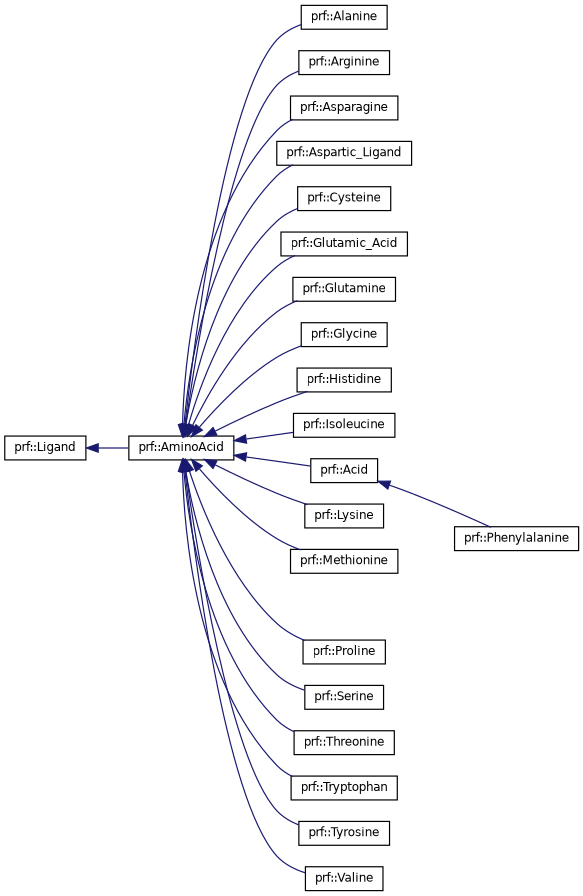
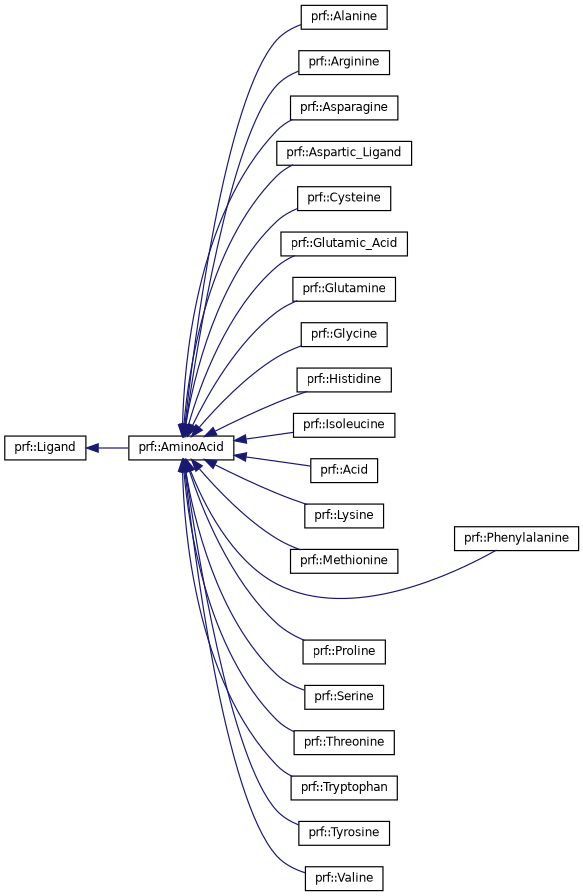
edge "prf::Phenylalanine" -> "prf::Acid": now "prf::Phenylalanine" -> "prf::AminoAcid"
